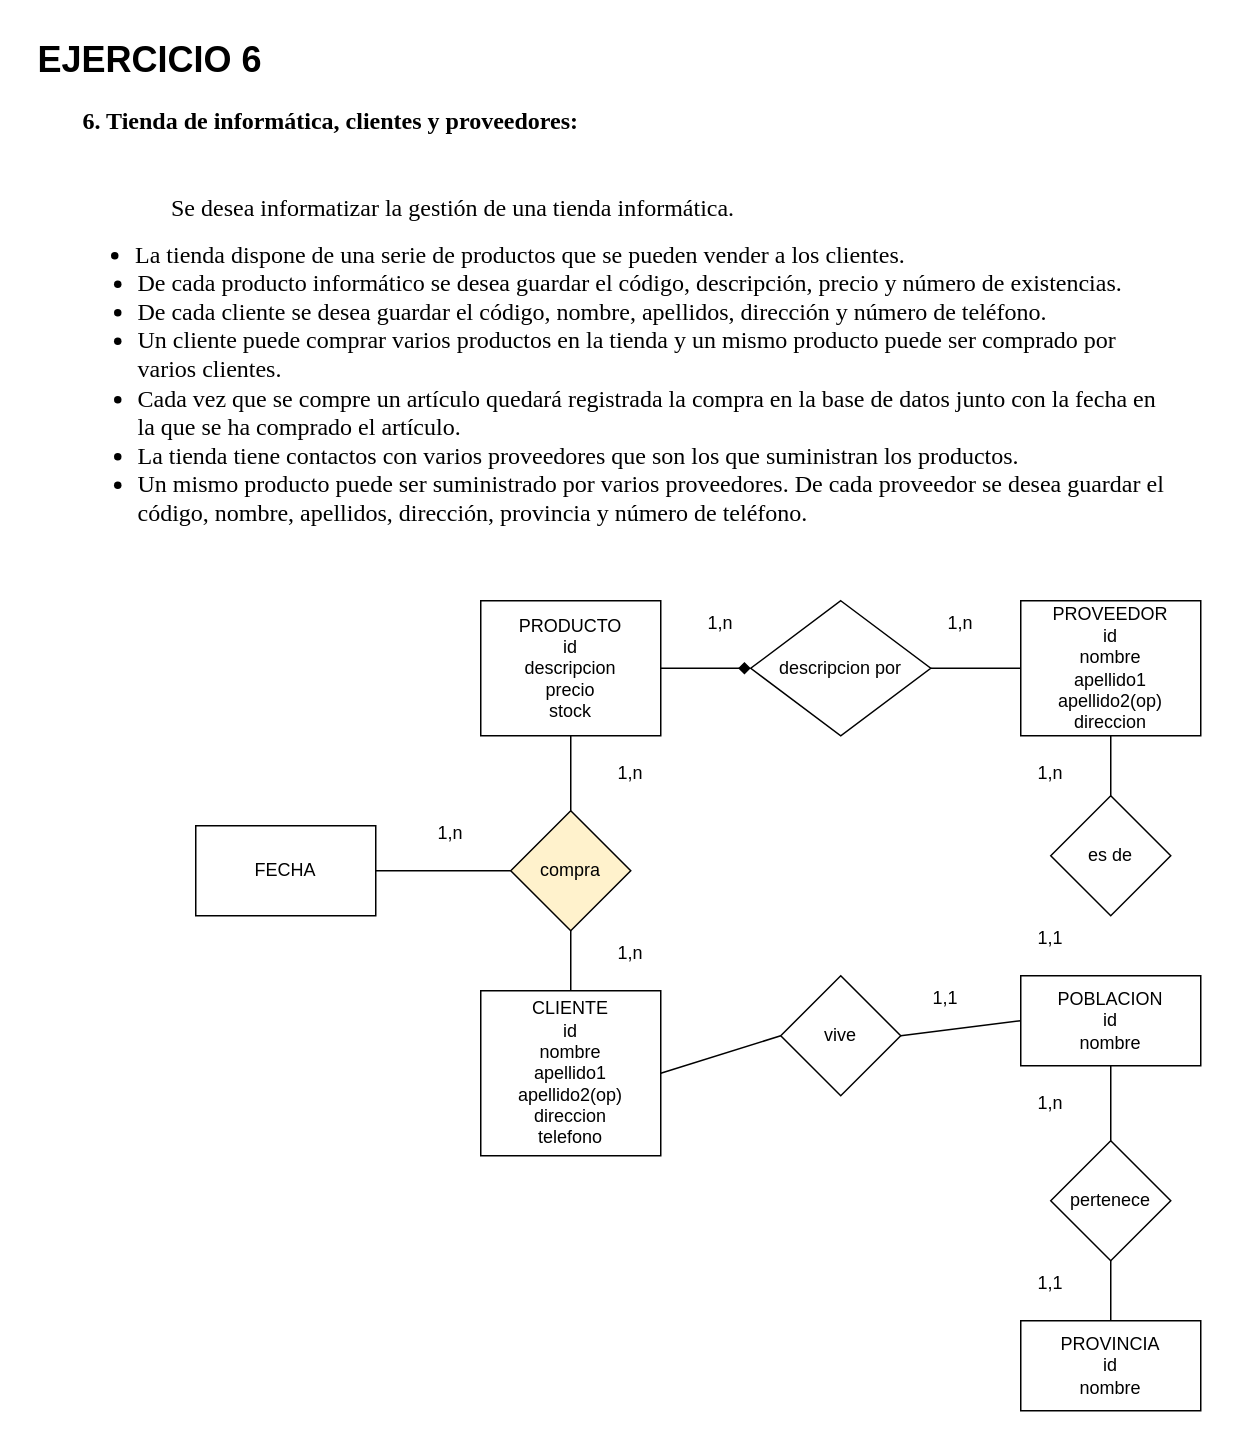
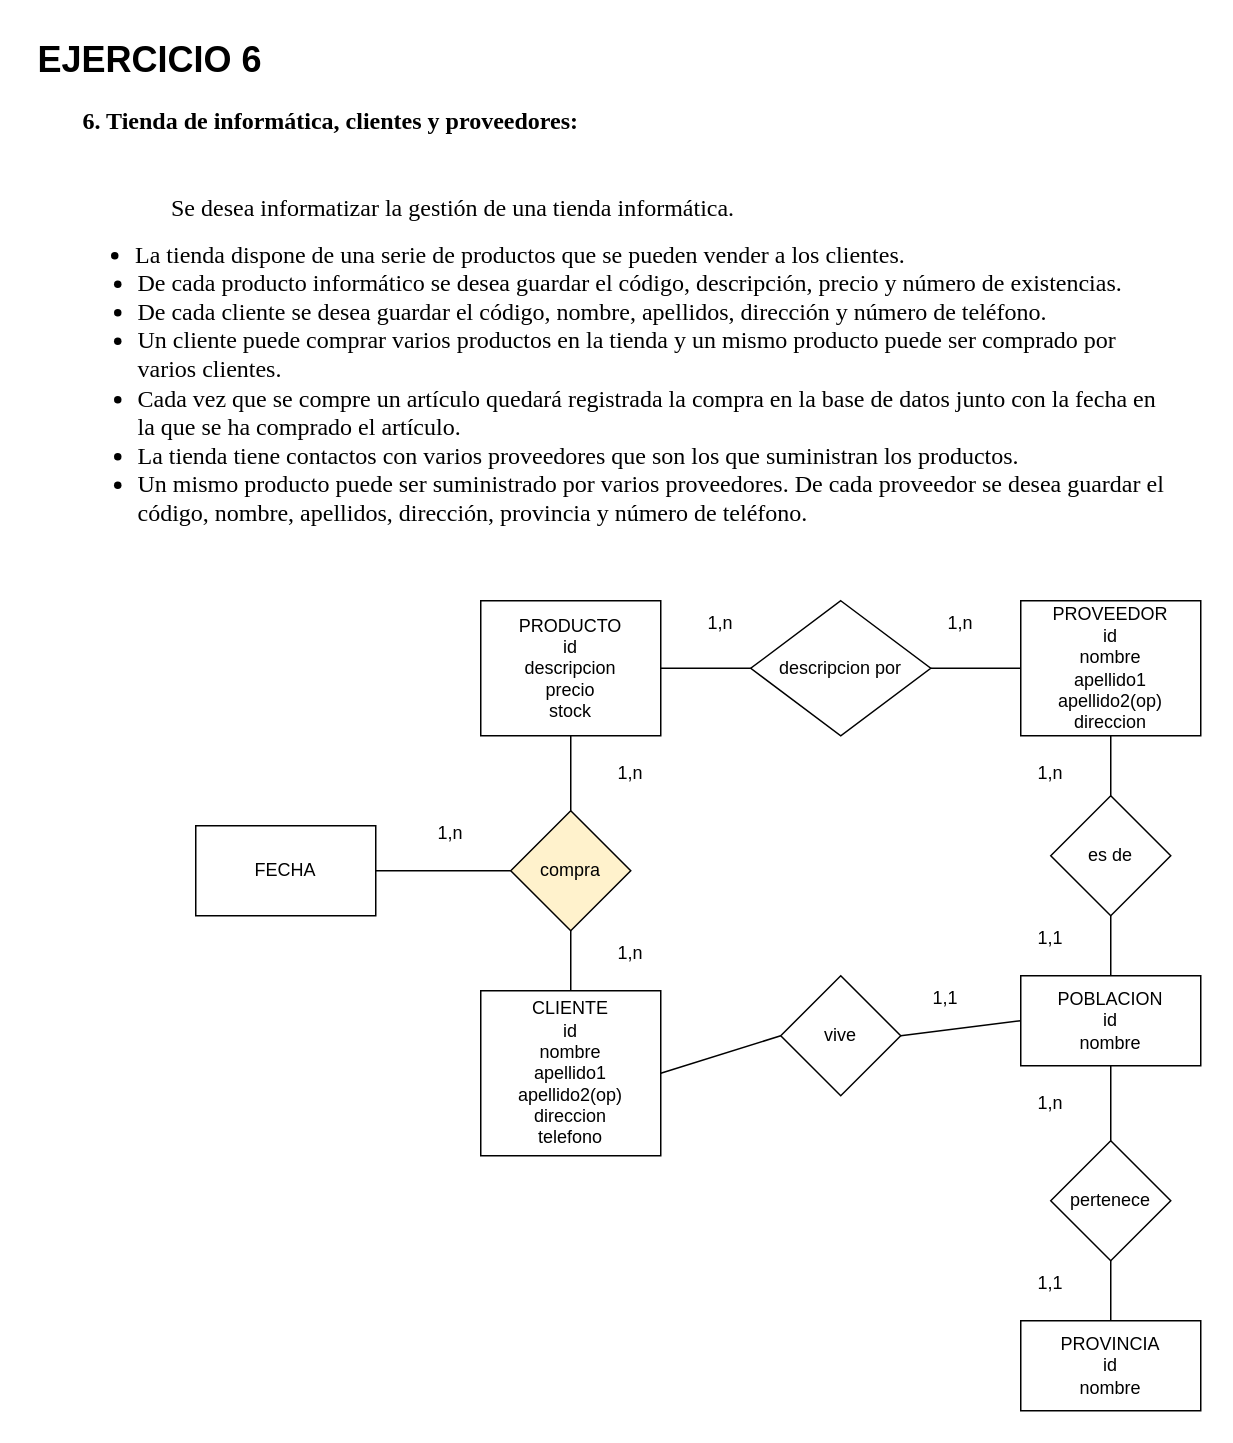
edge "PRODUCTO id descripcion precio stock" -> "descripcion por": arrowhead diamond -> none
edge "es de" -- "POBLACION id nombre": added
